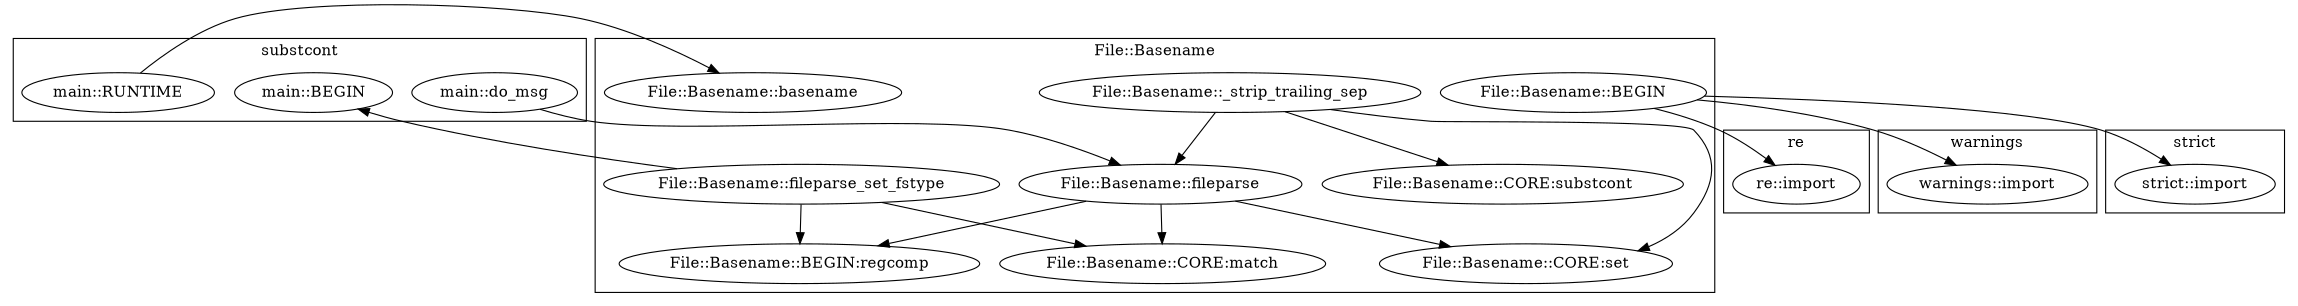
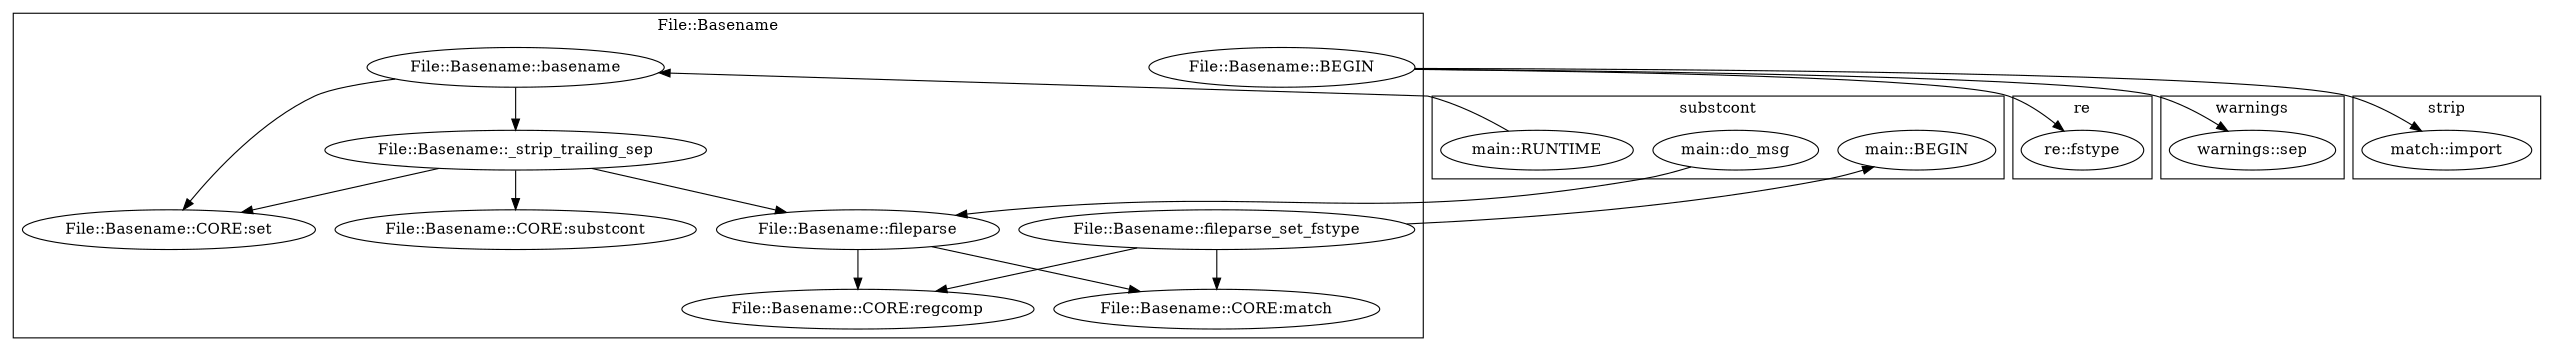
edge "File::Basename::basename" -> "File::Basename::_strip_trailing_sep": added
cluster "strict": label "strict" -> "strip"
node "re::import": label "re::import" -> "re::fstype"
node "warnings::import": label "warnings::import" -> "warnings::sep"
node "strict::import": label "strict::import" -> "match::import"
edge "File::Basename::fileparse" -> "File::Basename::CORE:set": now "File::Basename::basename" -> "File::Basename::CORE:set"
node "File::Basename::BEGIN:regcomp": label "File::Basename::BEGIN:regcomp" -> "File::Basename::CORE:regcomp"
